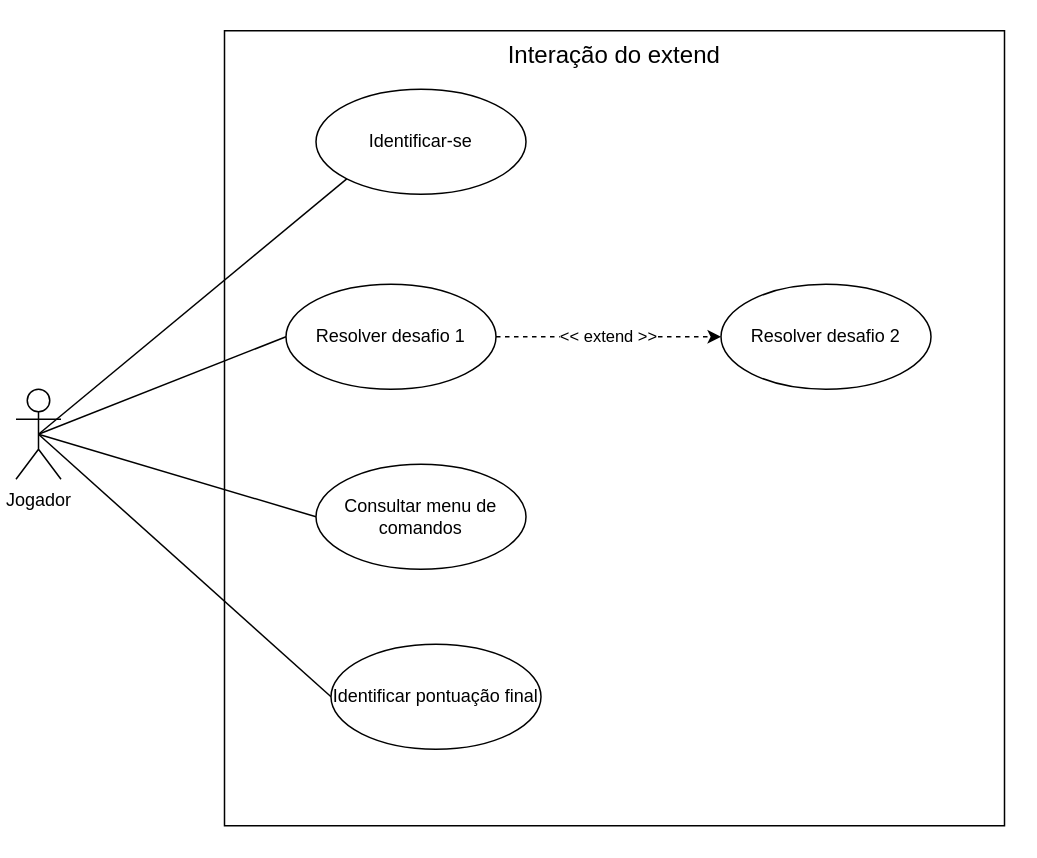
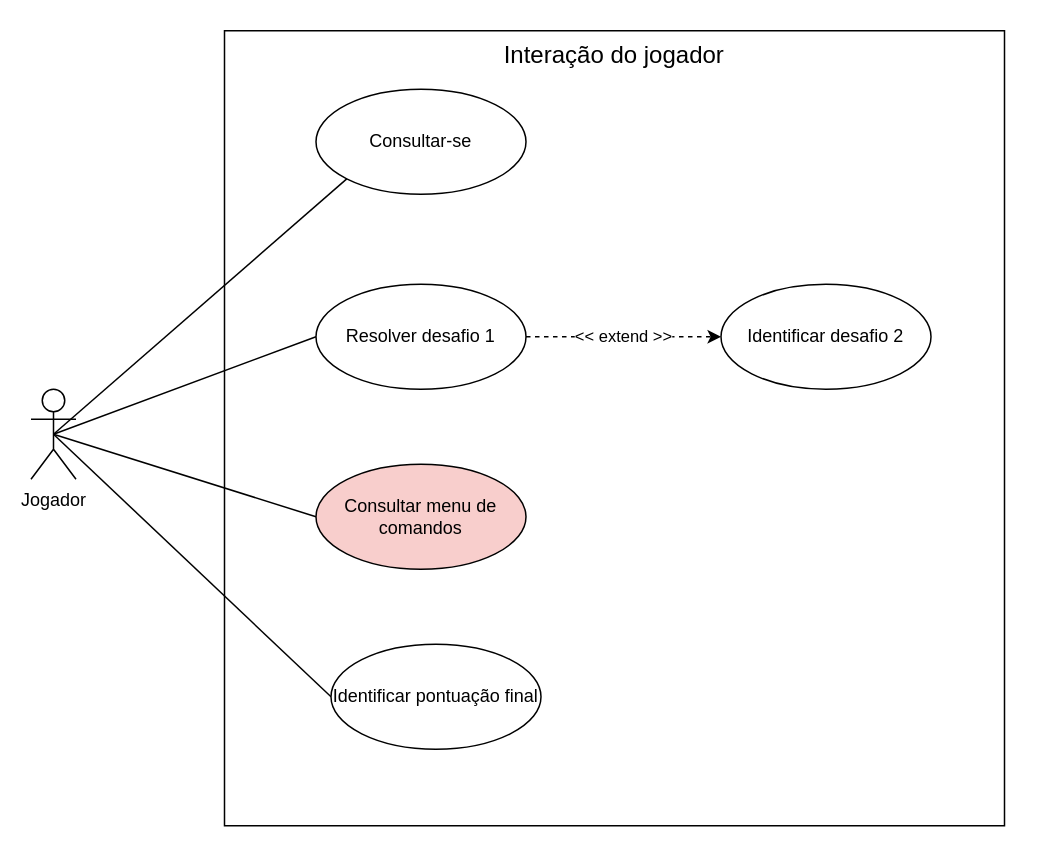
node "Interação do extend": label "Interação do extend" -> "Interação do jogador"
node "Identificar-se": label "Identificar-se" -> "Consultar-se"
node "Resolver desafio 1": moved (391, 337) -> (421, 337)
node "Resolver desafio 2": label "Resolver desafio 2" -> "Identificar desafio 2"
node "Jogador": moved (38, 434) -> (53, 434)
node "Consultar menu de comandos": fillcolor #ffffff -> #f8cecc
